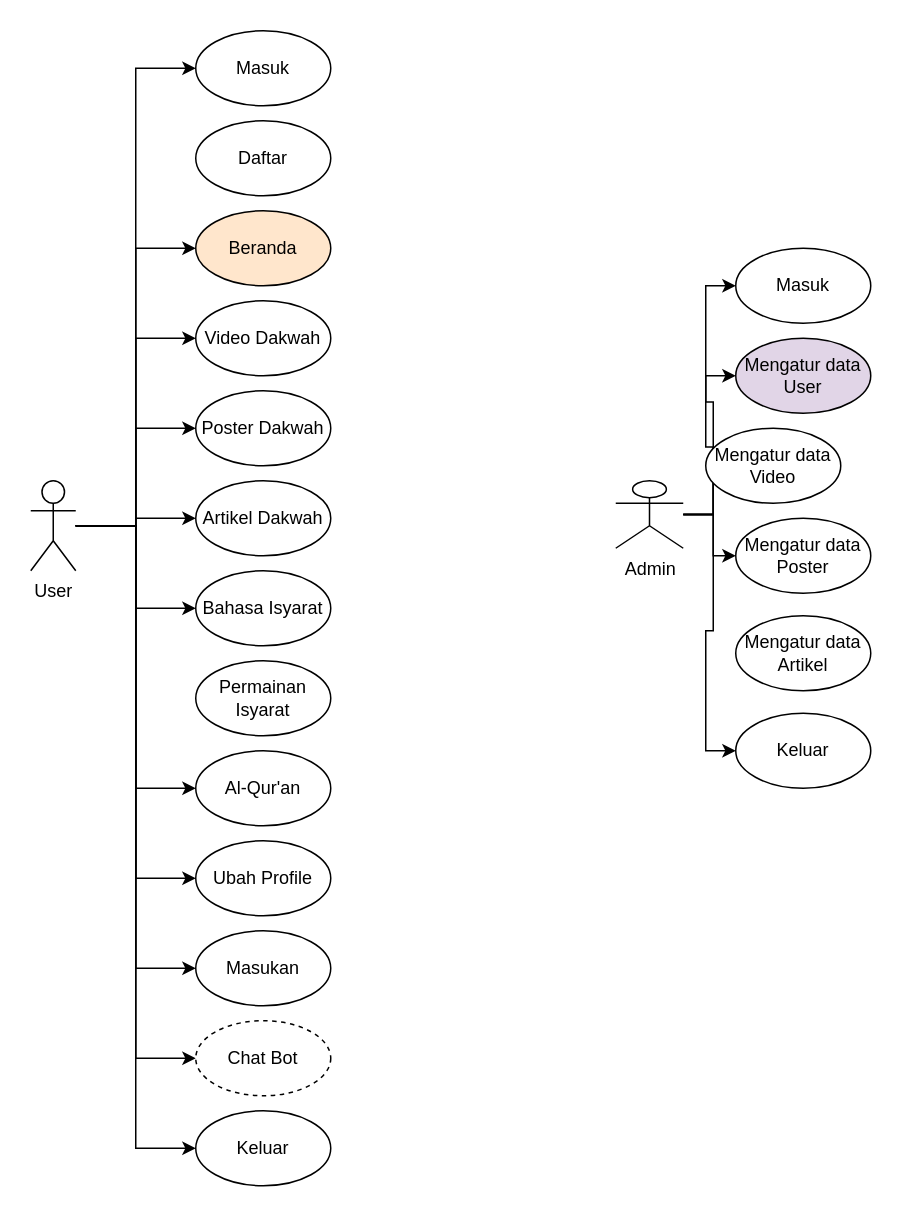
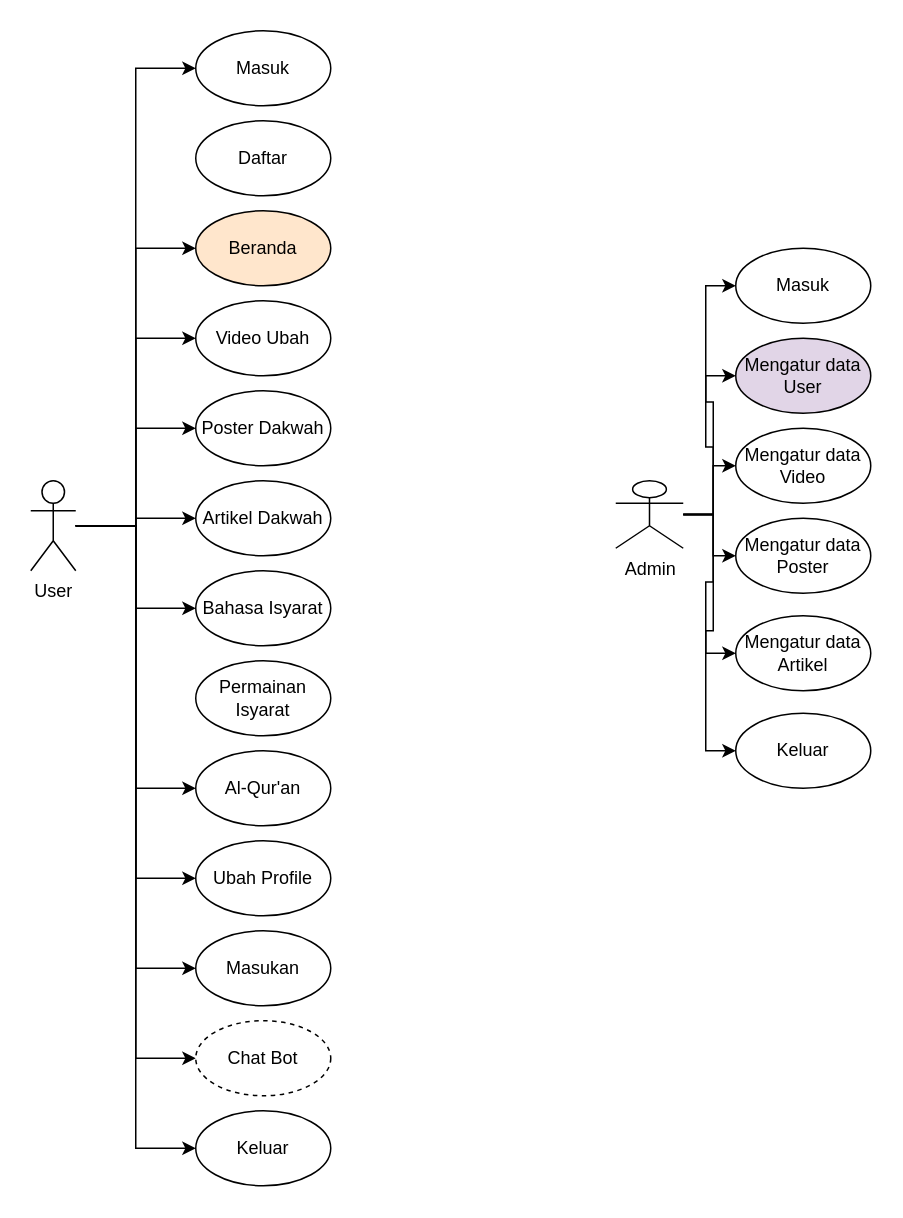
node "Video Dakwah": label "Video Dakwah" -> "Video Ubah"
node "Mengatur data Video": moved (773, 466) -> (803, 466)
edge "Admin" -> "Mengatur data Artikel": added
